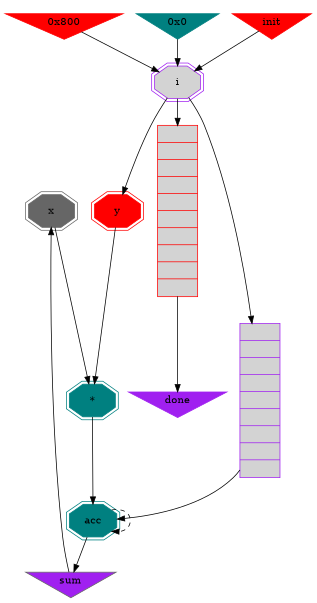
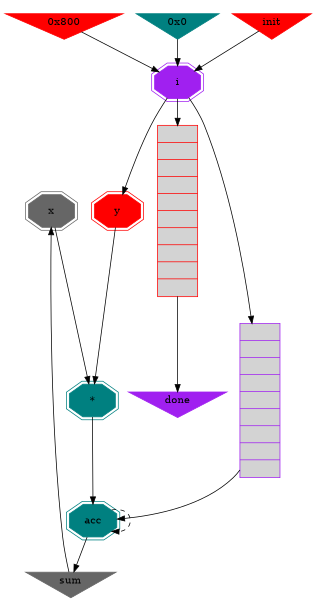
node "i": fillcolor lightgray -> purple
node "sum": fillcolor purple -> gray40
